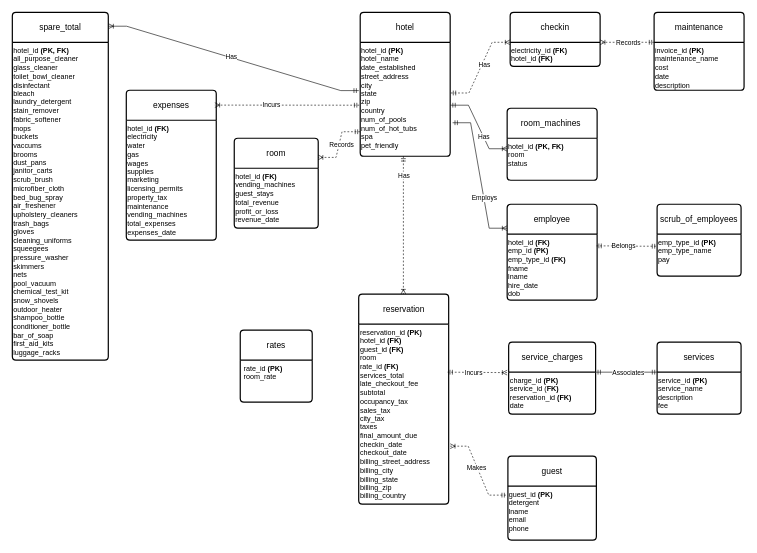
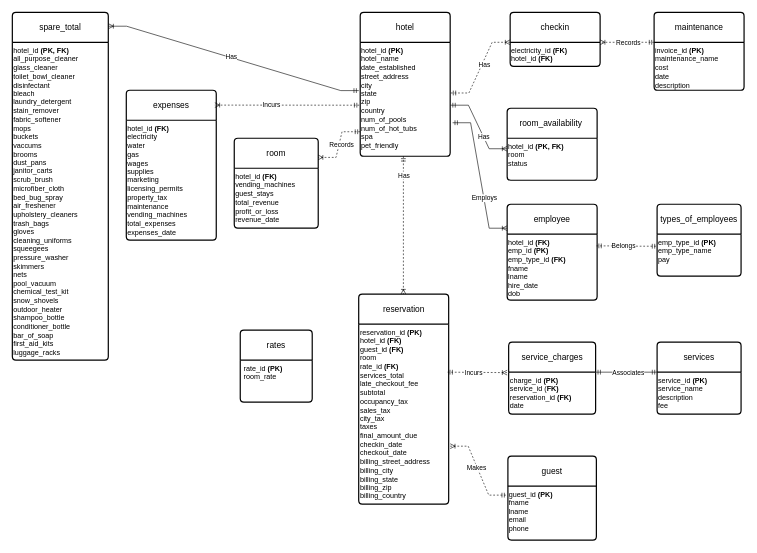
node "room_machines": label "room_machines" -> "room_availability"
node "scrub_of_employees": label "scrub_of_employees" -> "types_of_employees"
node "guest_id (PK) detergent lname email phone": label "guest_id (PK) detergent lname email phone" -> "guest_id (PK) fname lname email phone"
